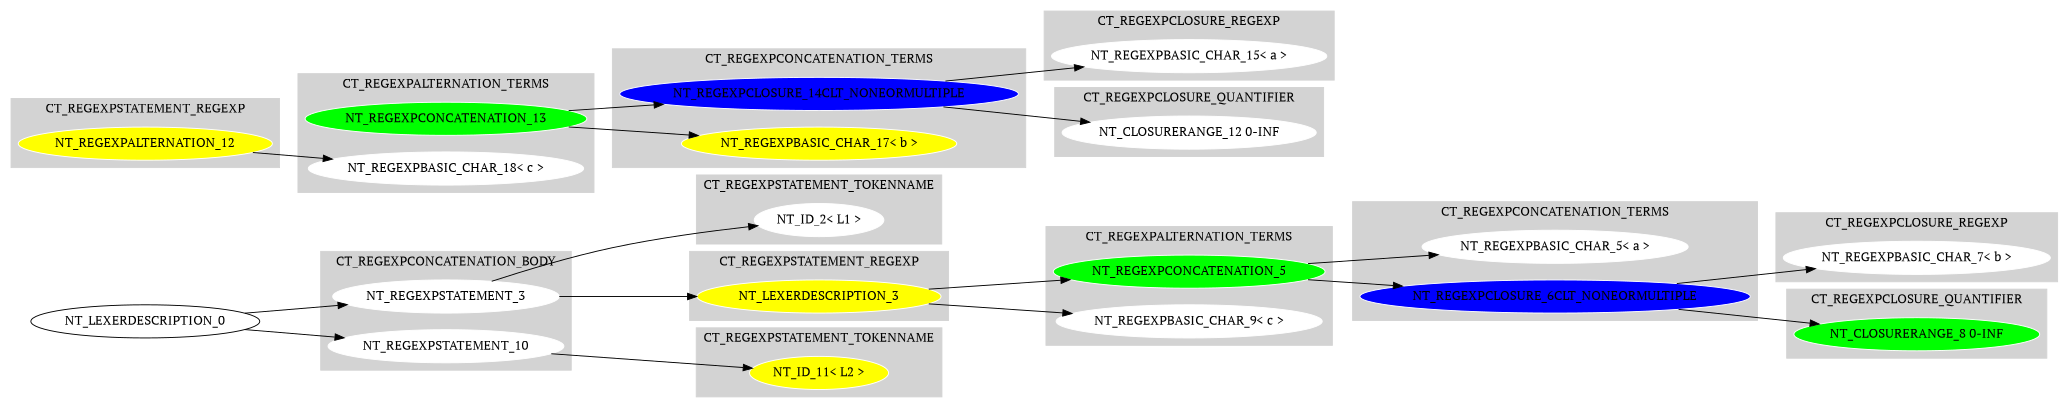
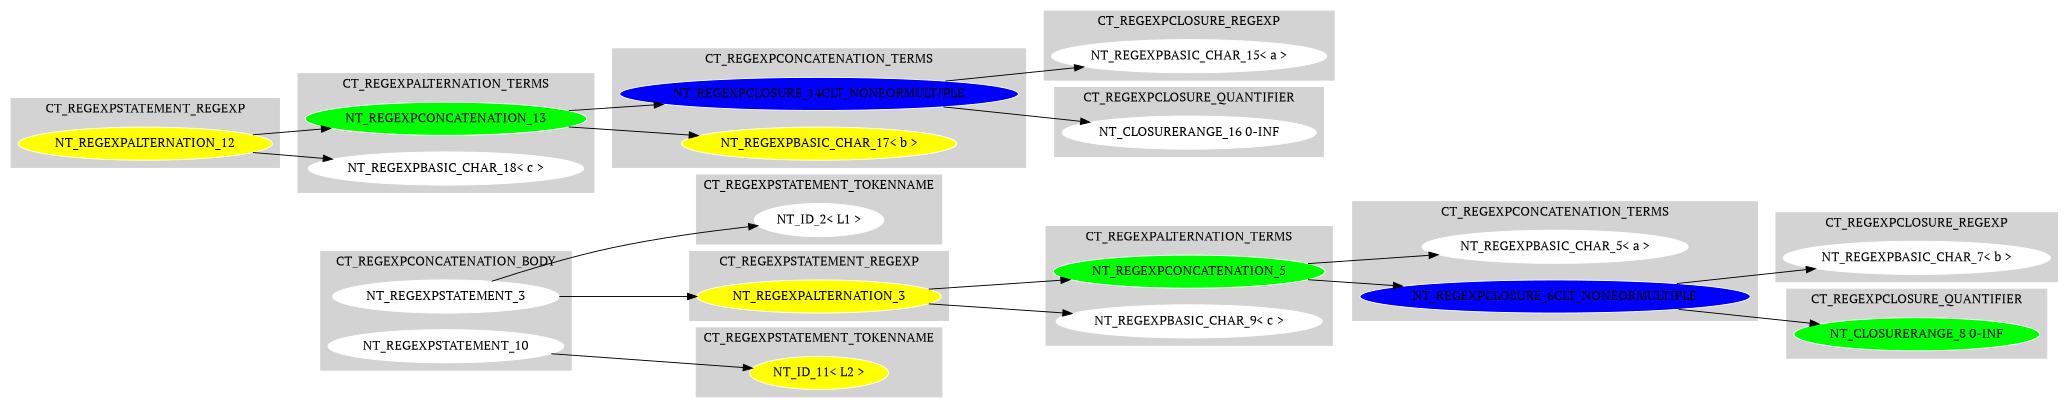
edge "NT_REGEXPALTERNATION_12" -> "NT_REGEXPCONCATENATION_13": added
node "NT_CLOSURERANGE_12 0-INF": label "NT_CLOSURERANGE_12 0-INF" -> "NT_CLOSURERANGE_16 0-INF"
node "NT_LEXERDESCRIPTION_3": label "NT_LEXERDESCRIPTION_3" -> "NT_REGEXPALTERNATION_3"
node "NT_LEXERDESCRIPTION_0": removed
